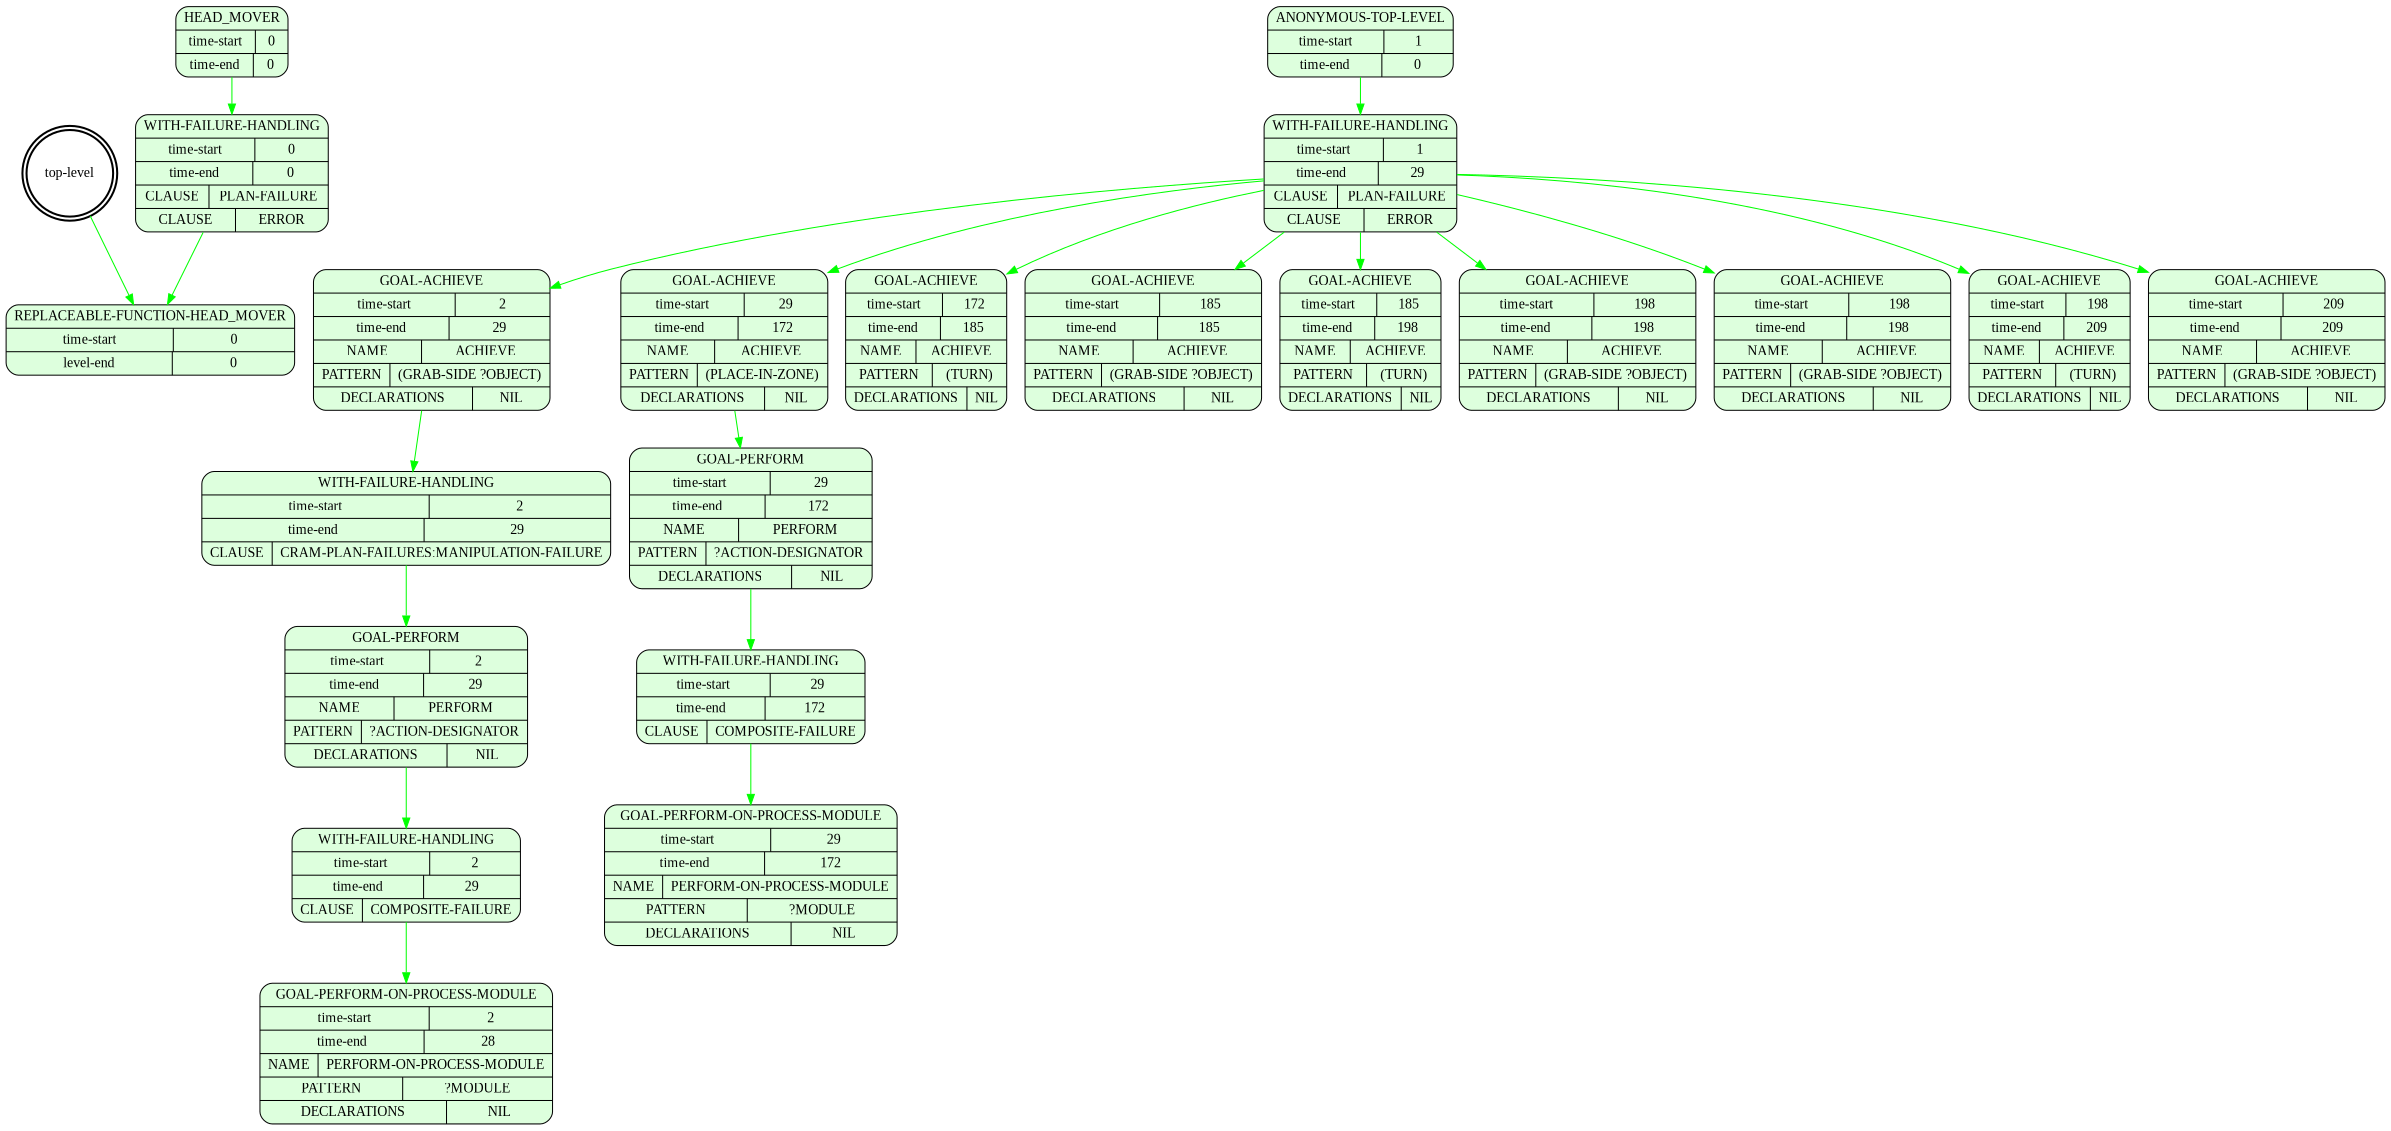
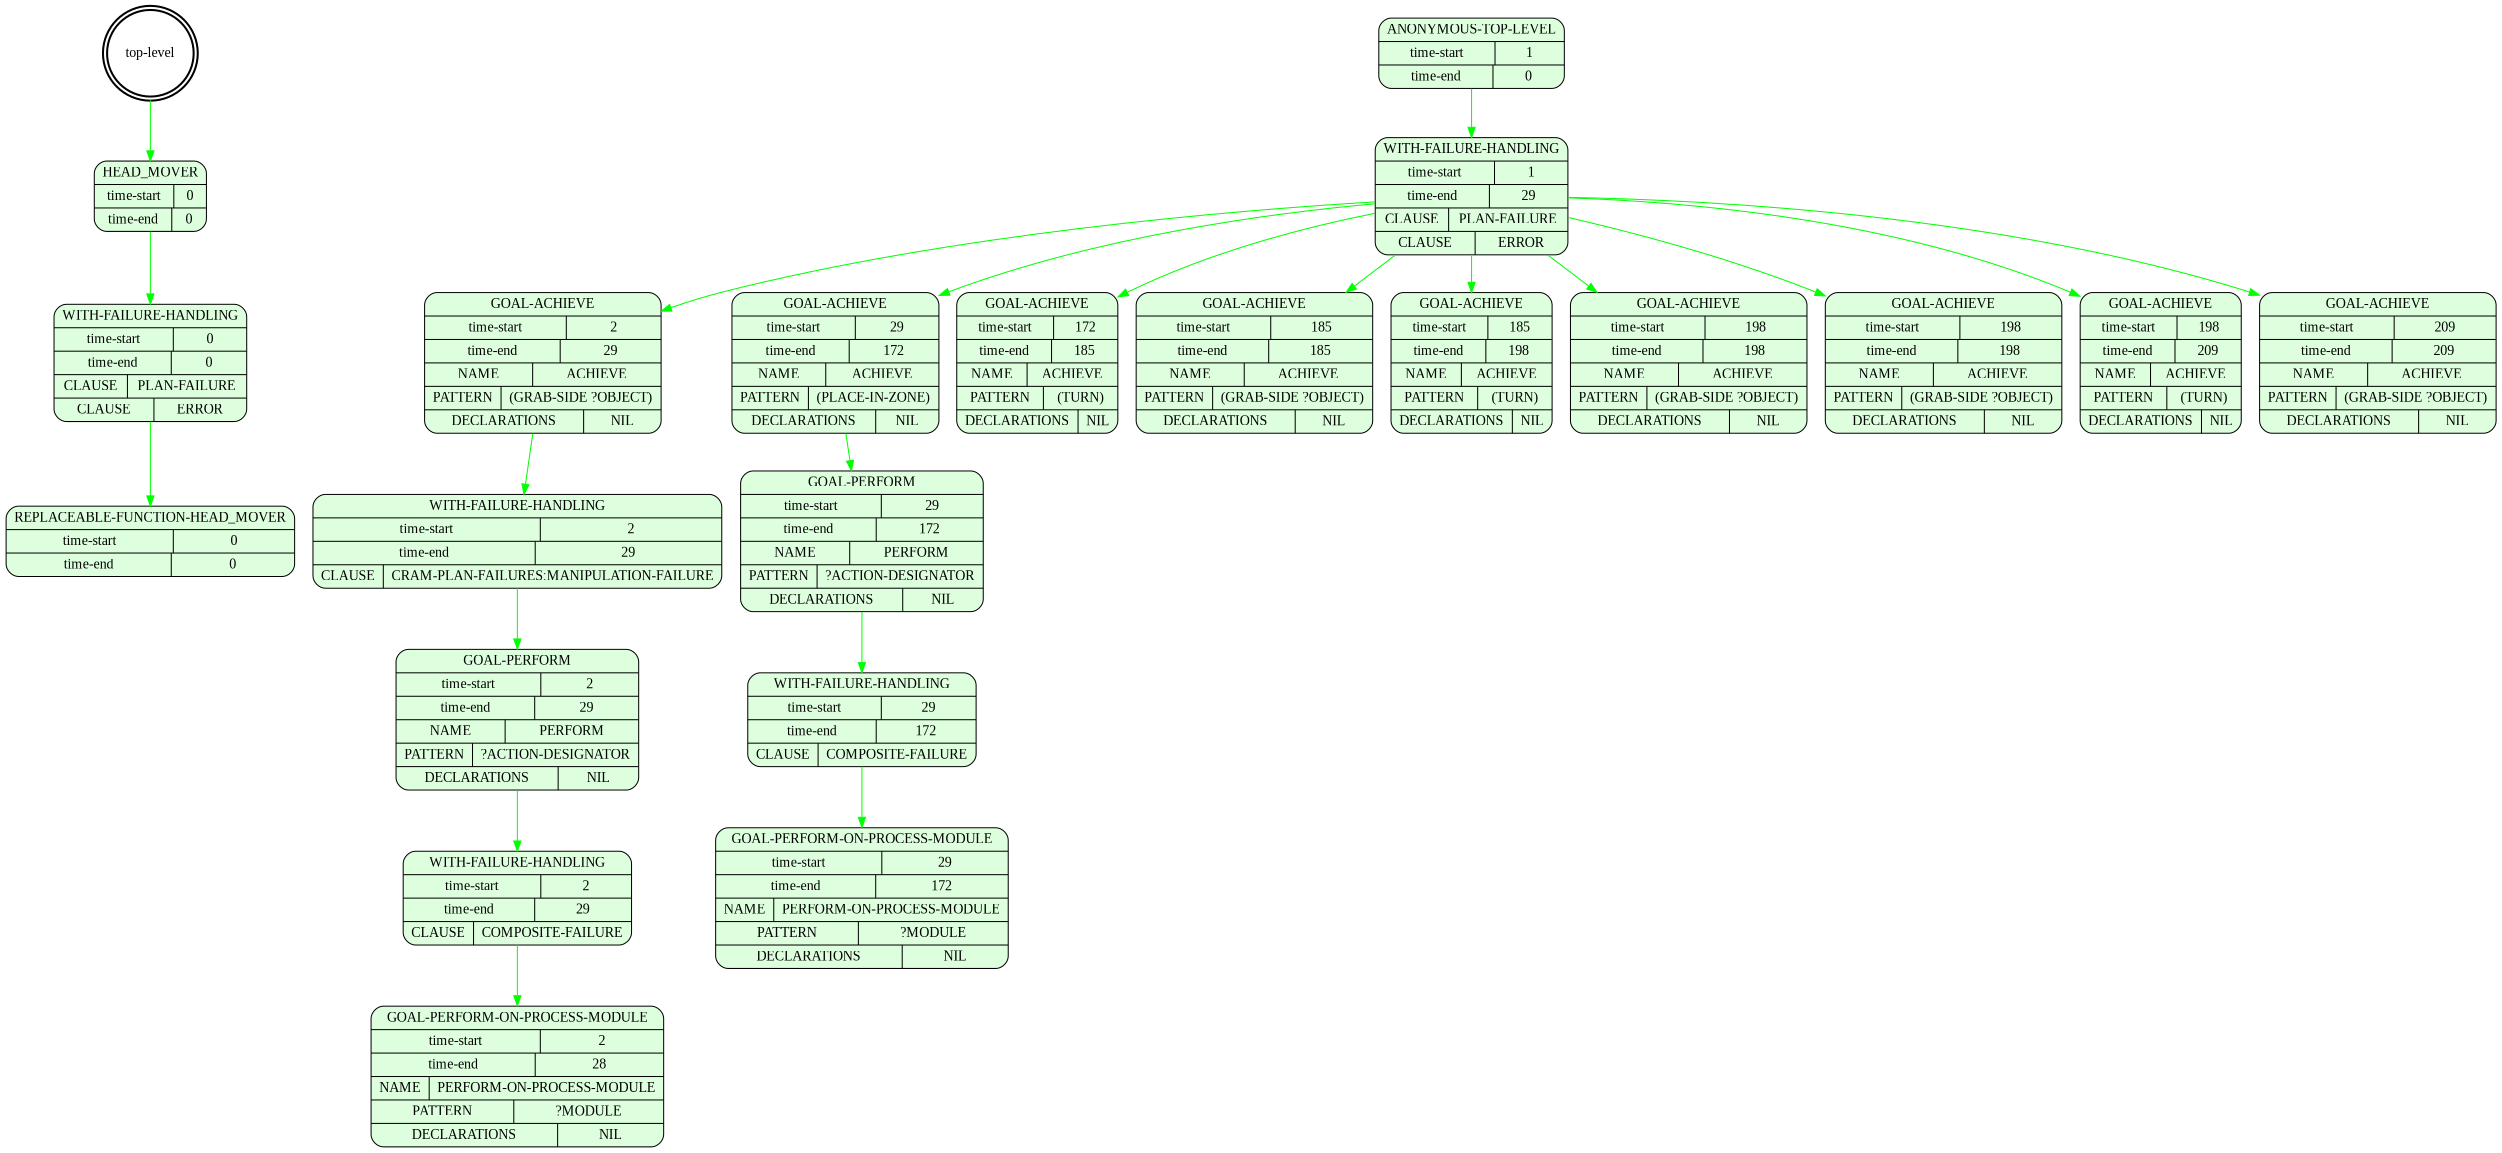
edge "top-level" -> "REPLACEABLE-FUNCTION-HEAD_MOVER": now "top-level" -> "HEAD_MOVER"
node "REPLACEABLE-FUNCTION-HEAD_MOVER": text "level-end" -> "time-end"
